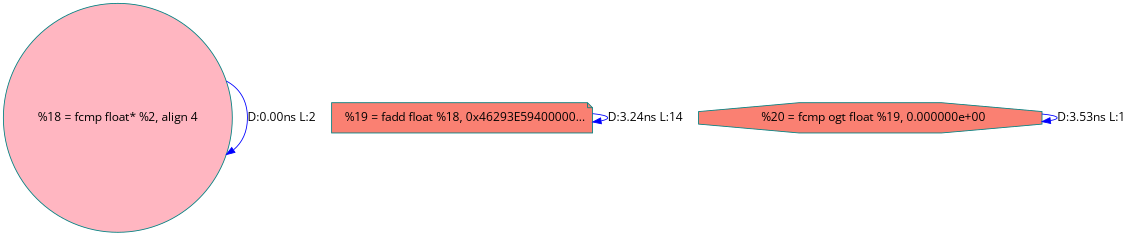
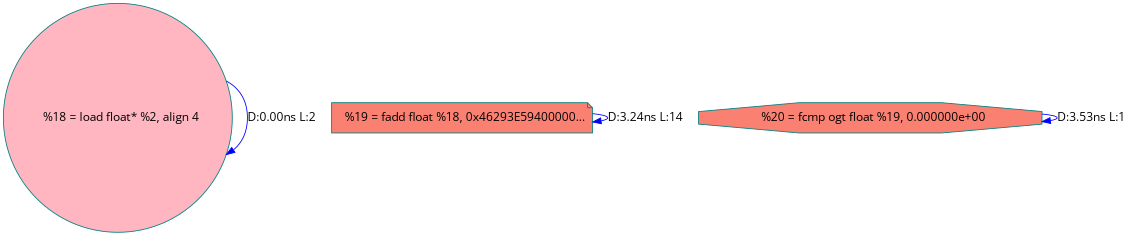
node "%18 = fcmp float* %2, align 4": label "%18 = fcmp float* %2, align 4" -> "%18 = load float* %2, align 4"
